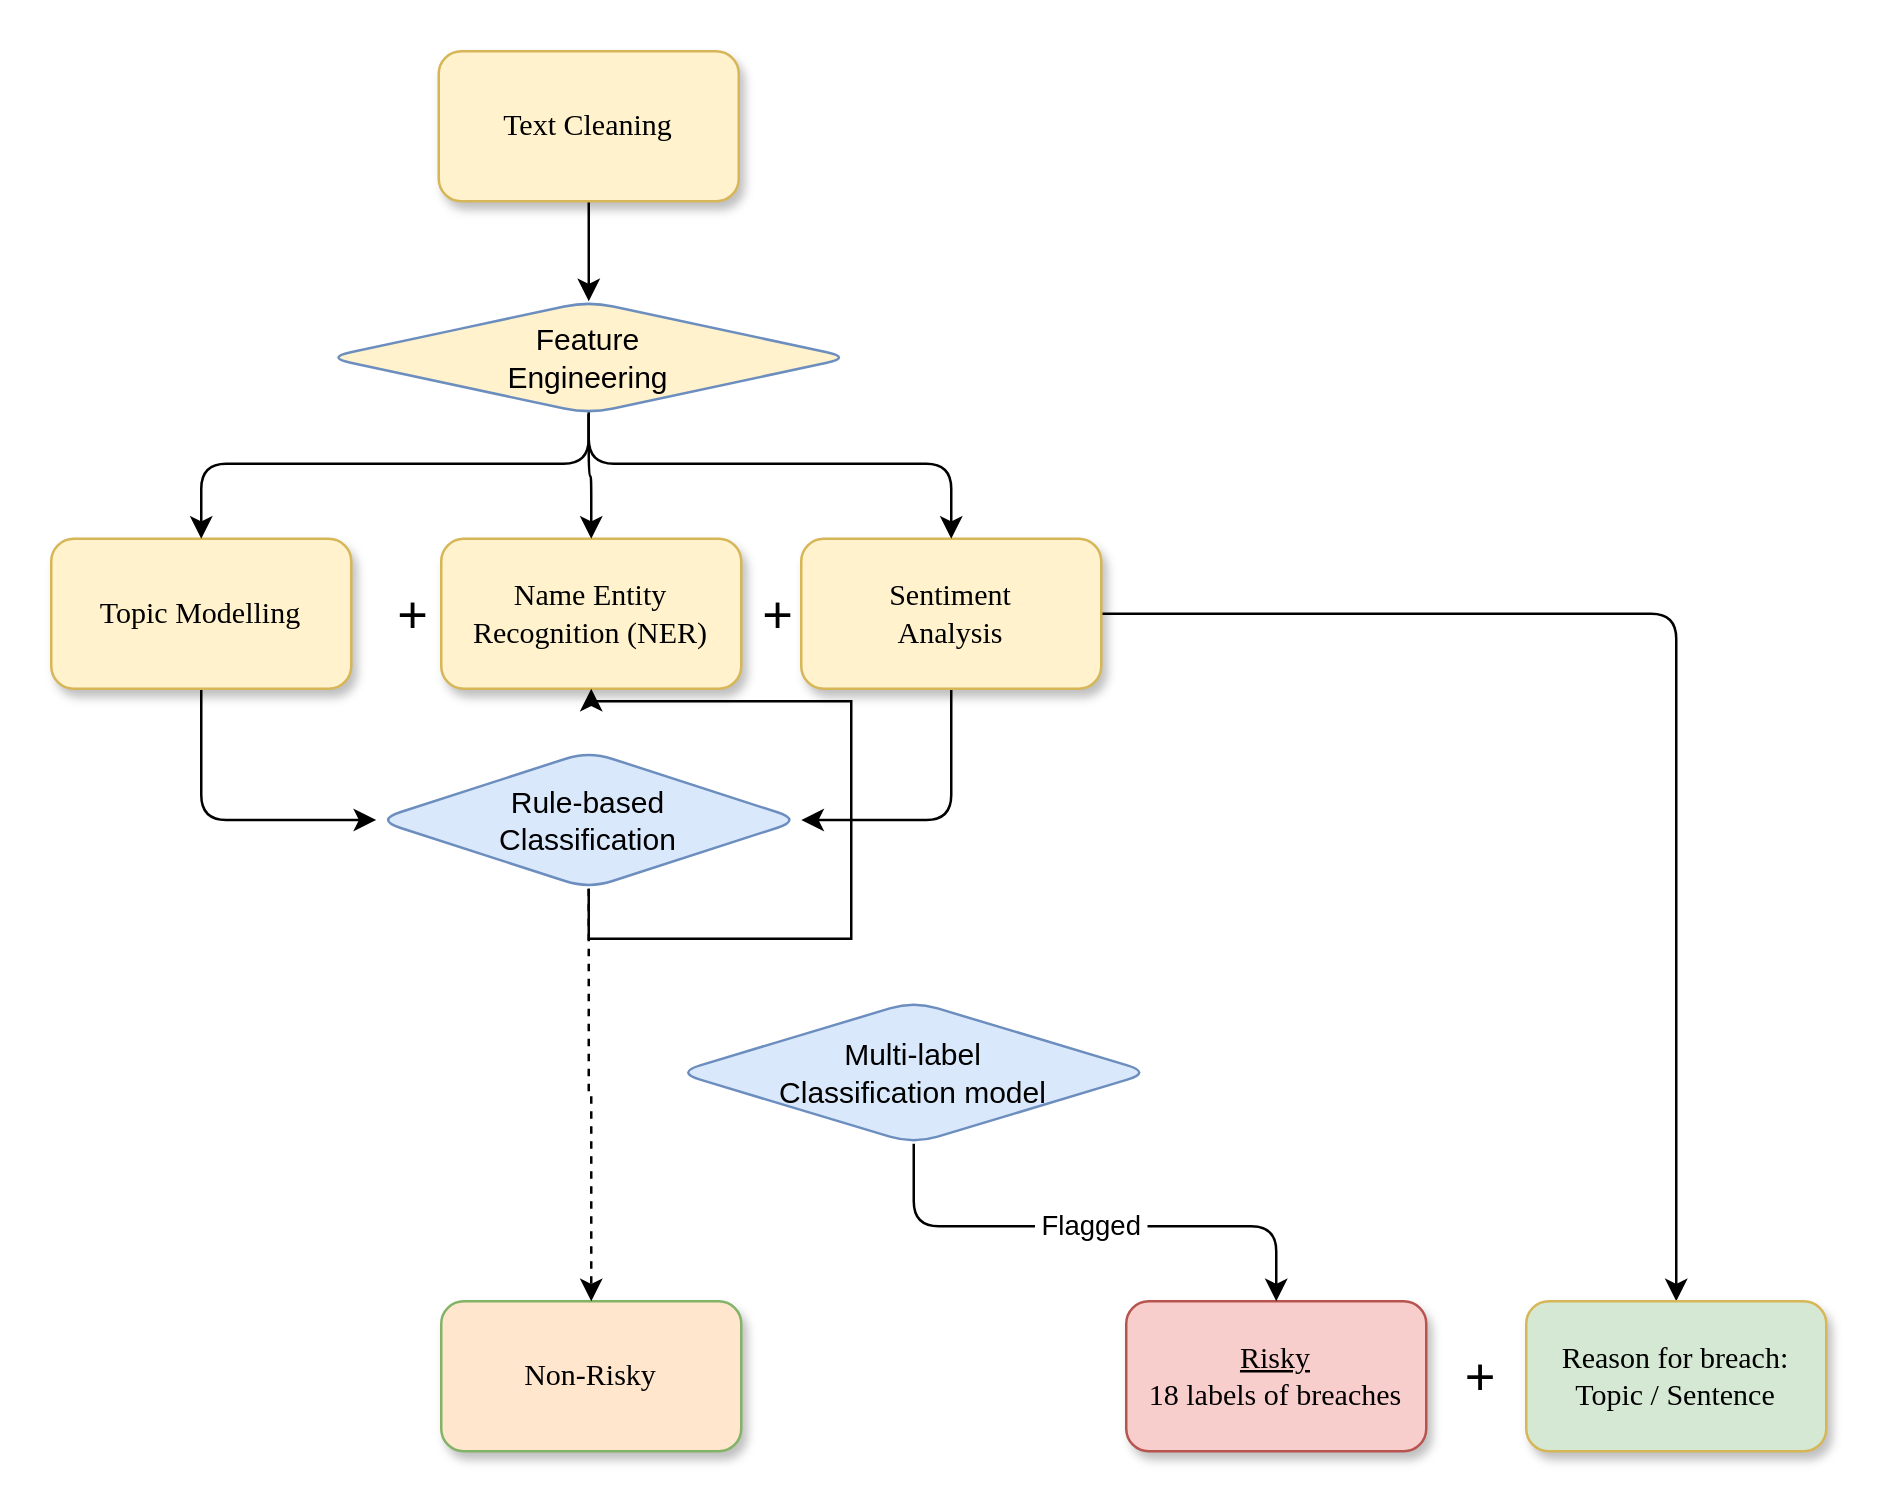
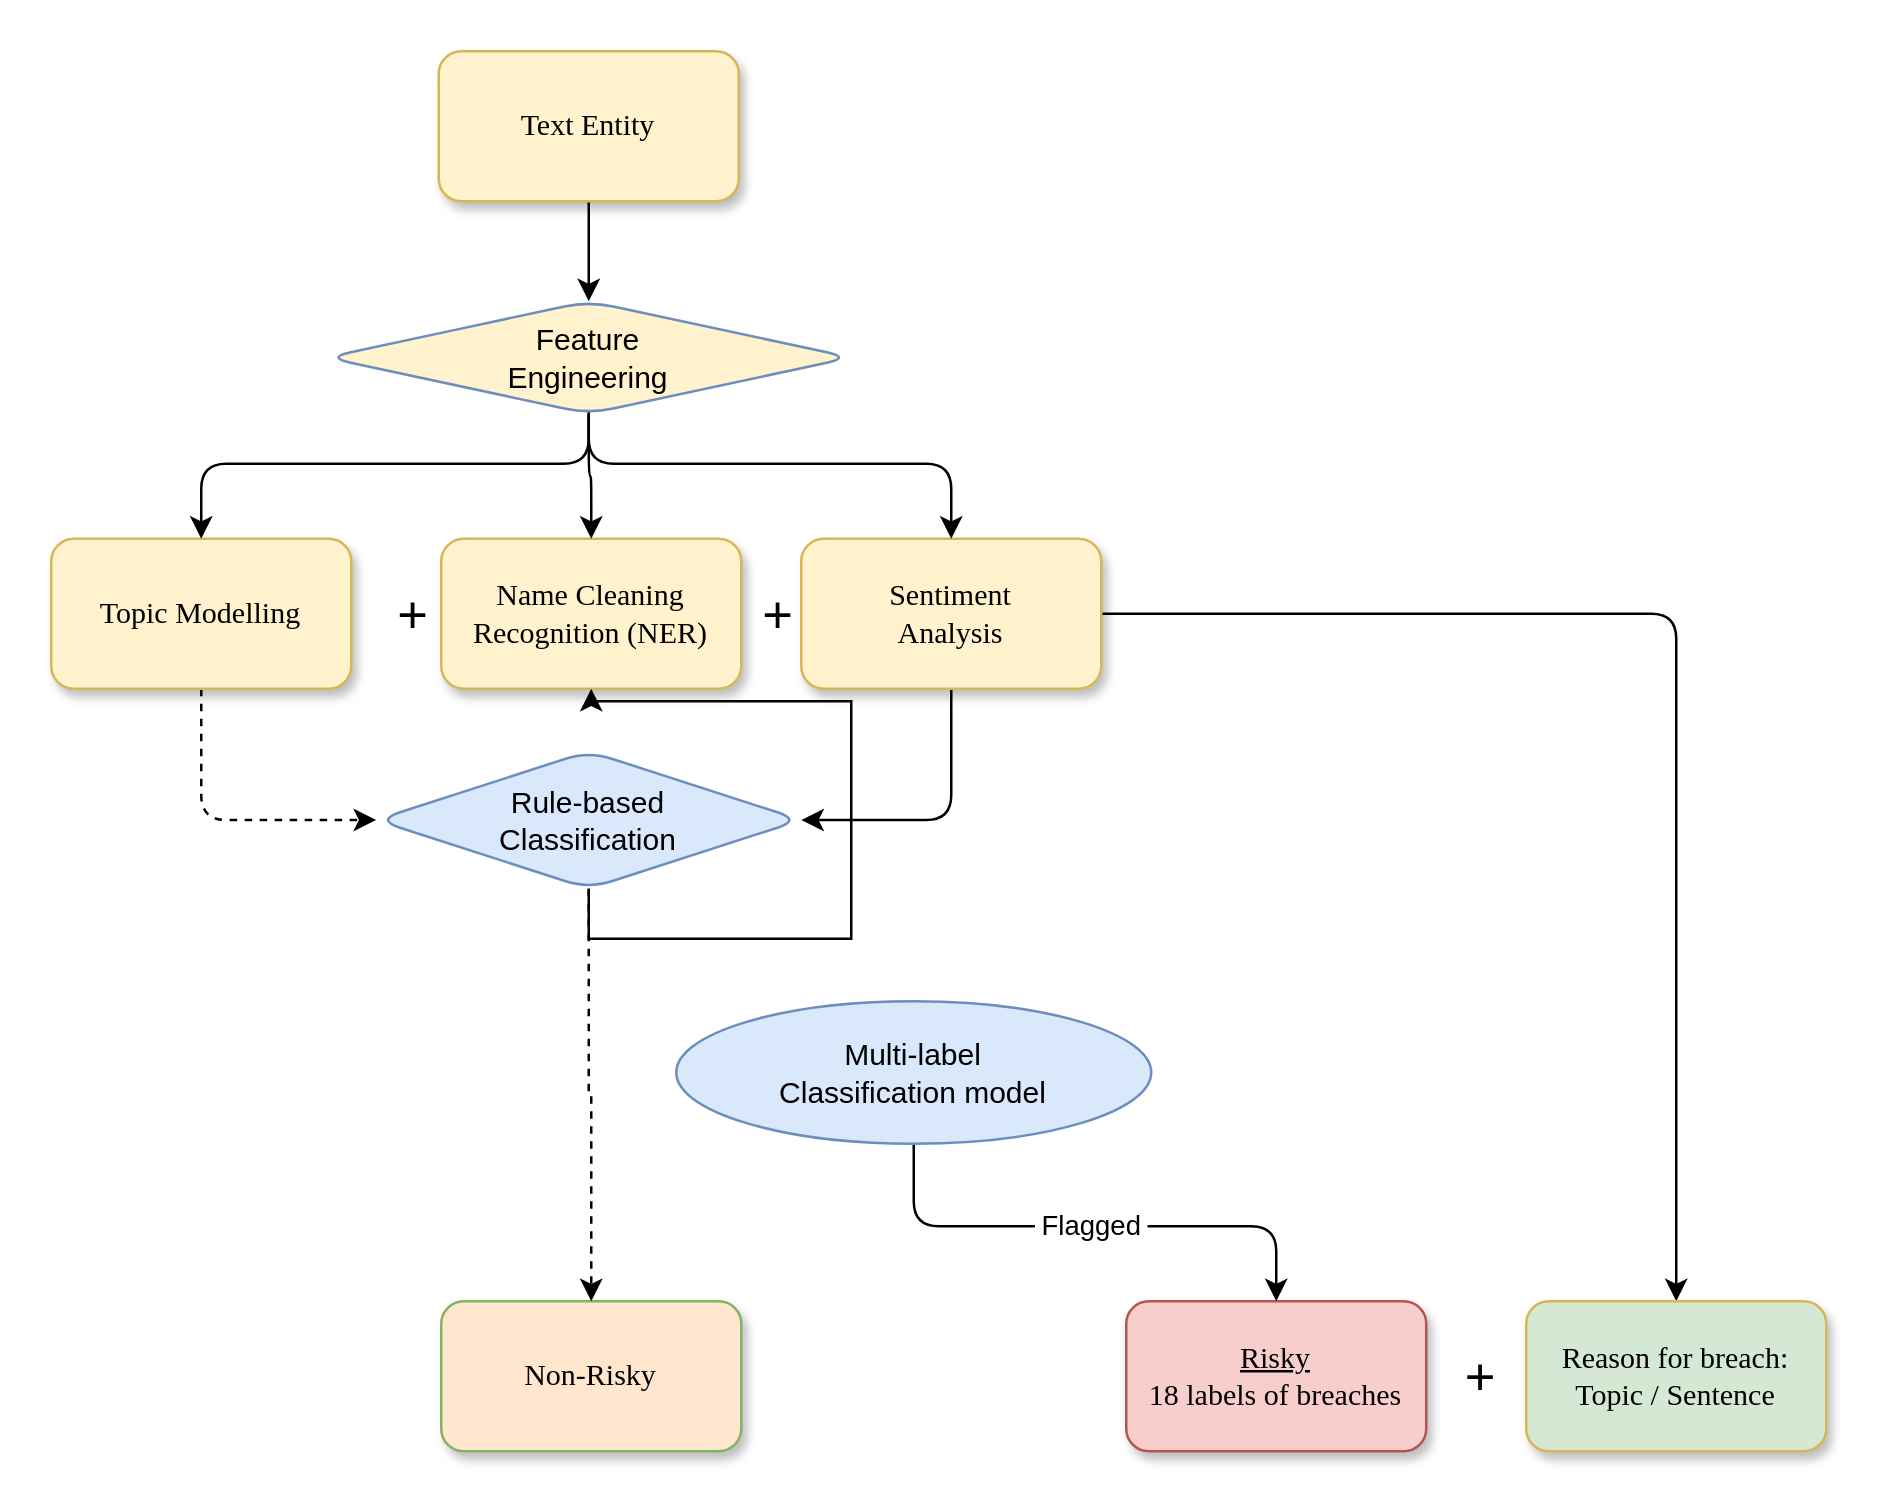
node "Text Cleaning": label "Text Cleaning" -> "Text Entity"
node "Name Entity Recognition (NER)": label "Name Entity Recognition (NER)" -> "Name Cleaning Recognition (NER)"
edge "Topic Modelling" -> "Rule-based Classification": style solid -> dashed
node "Multi-label Classification model": shape diamond -> ellipse
